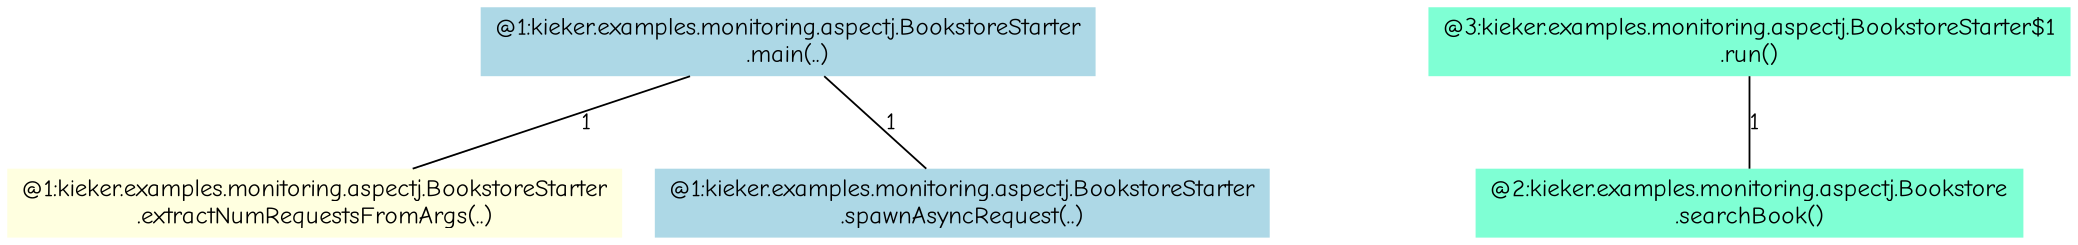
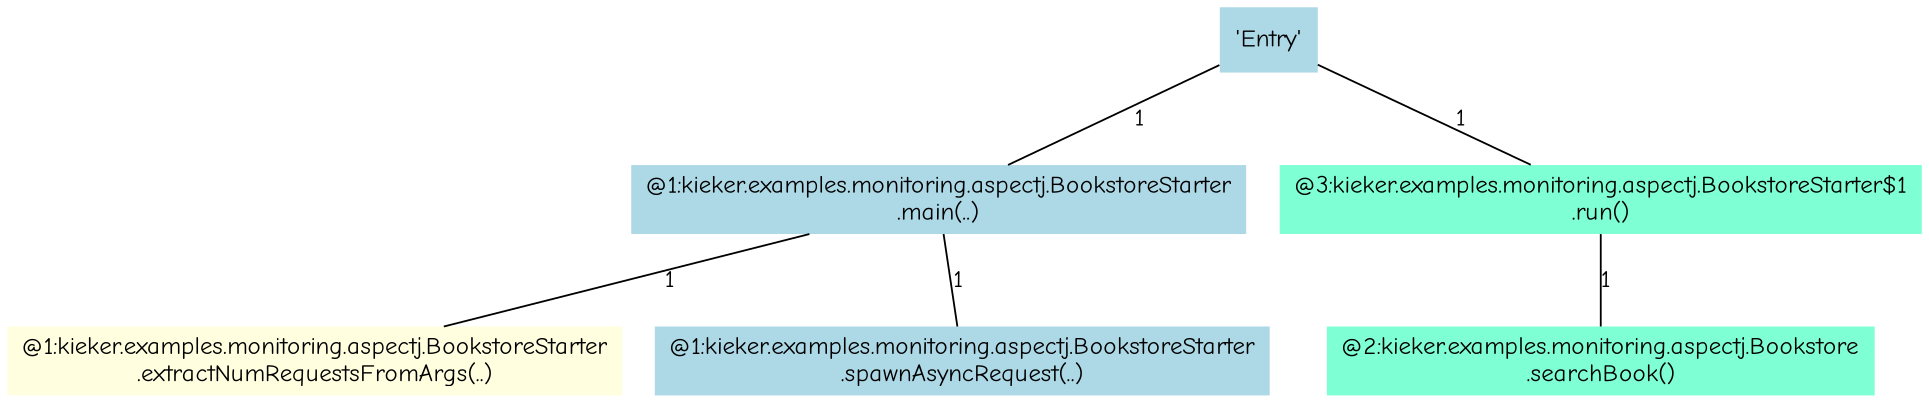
node "'Entry'": added
